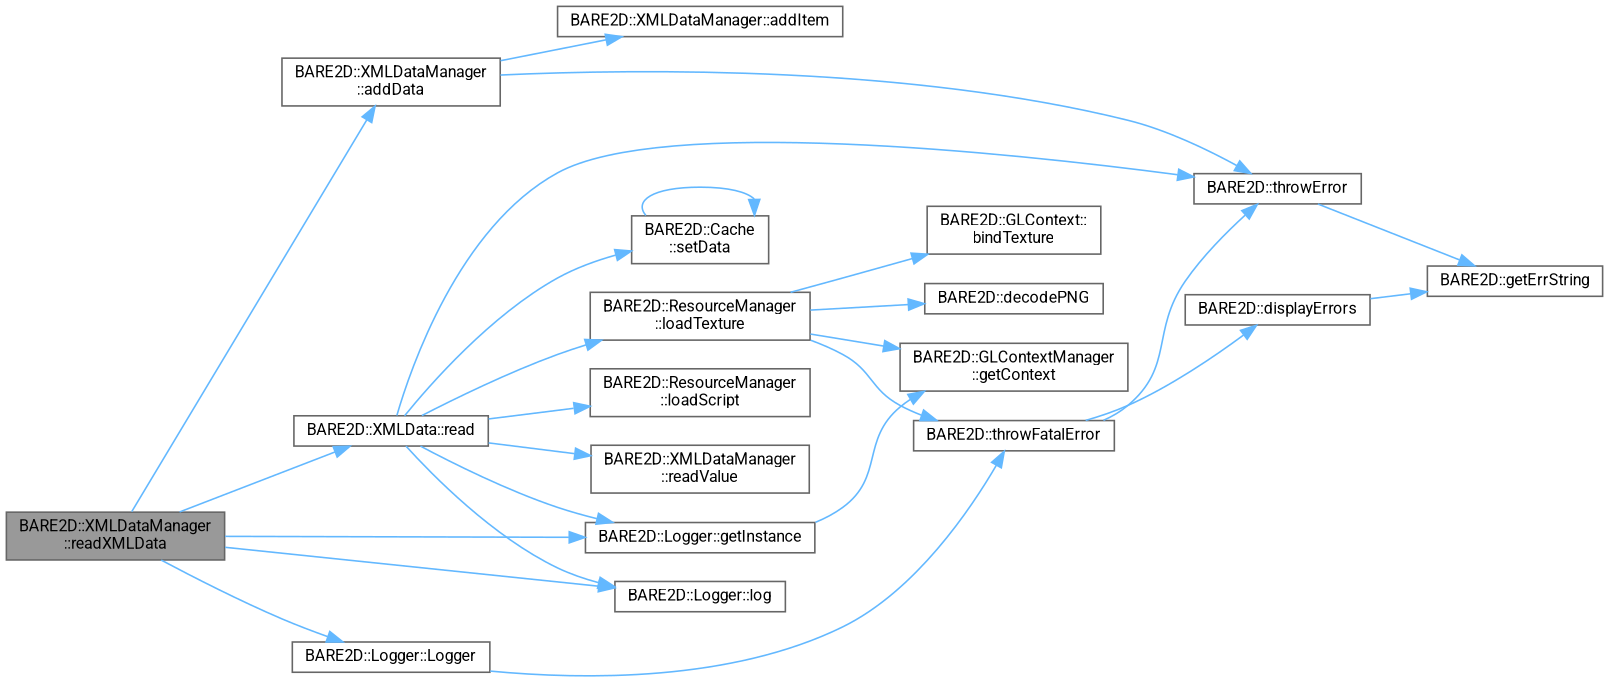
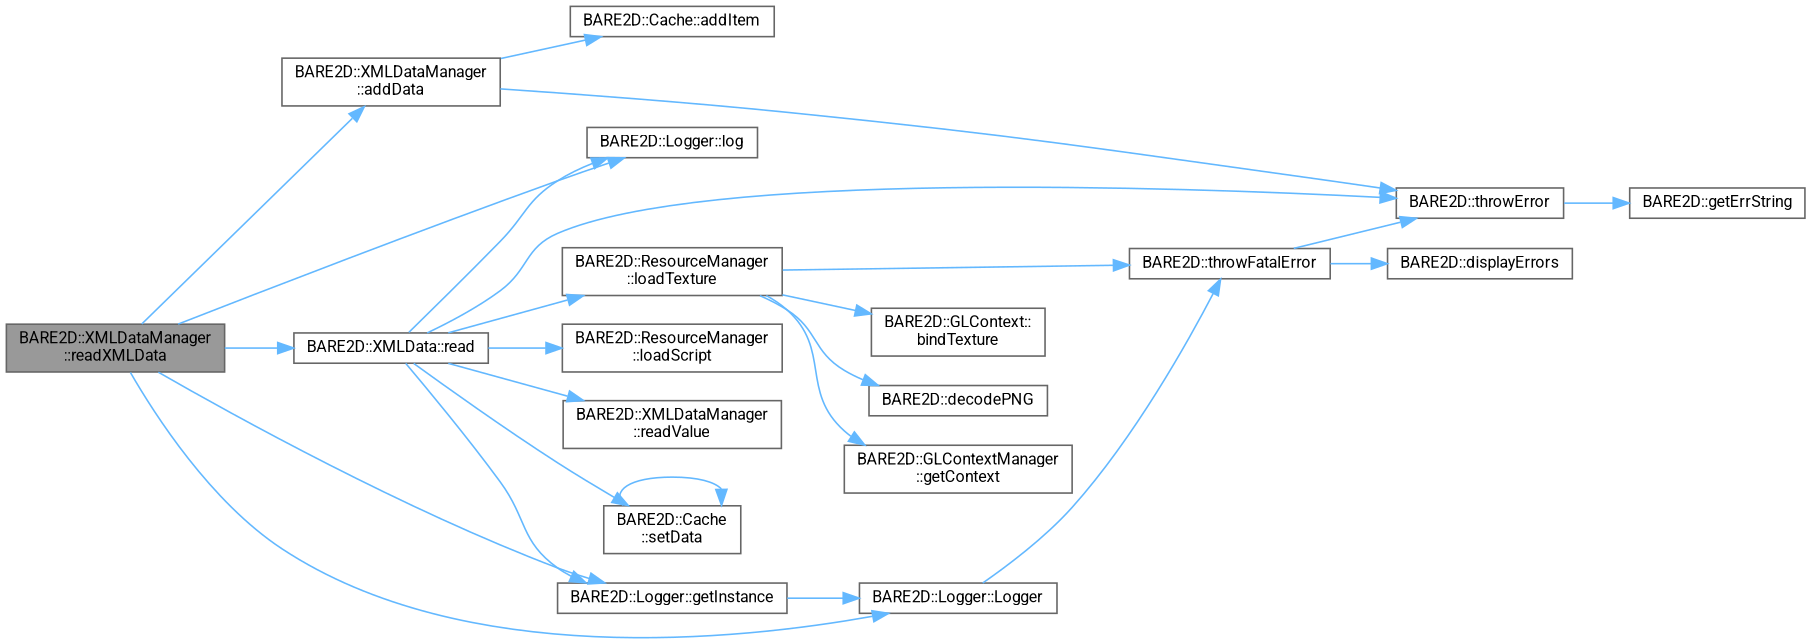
node "BARE2D::XMLDataManager::addItem": label "BARE2D::XMLDataManager::addItem" -> "BARE2D::Cache::addItem"
edge "BARE2D::displayErrors" -> "BARE2D::getErrString": removed
edge "BARE2D::Logger::getInstance" -> "BARE2D::GLContextManager ::getContext": now "BARE2D::Logger::getInstance" -> "BARE2D::Logger::Logger"
